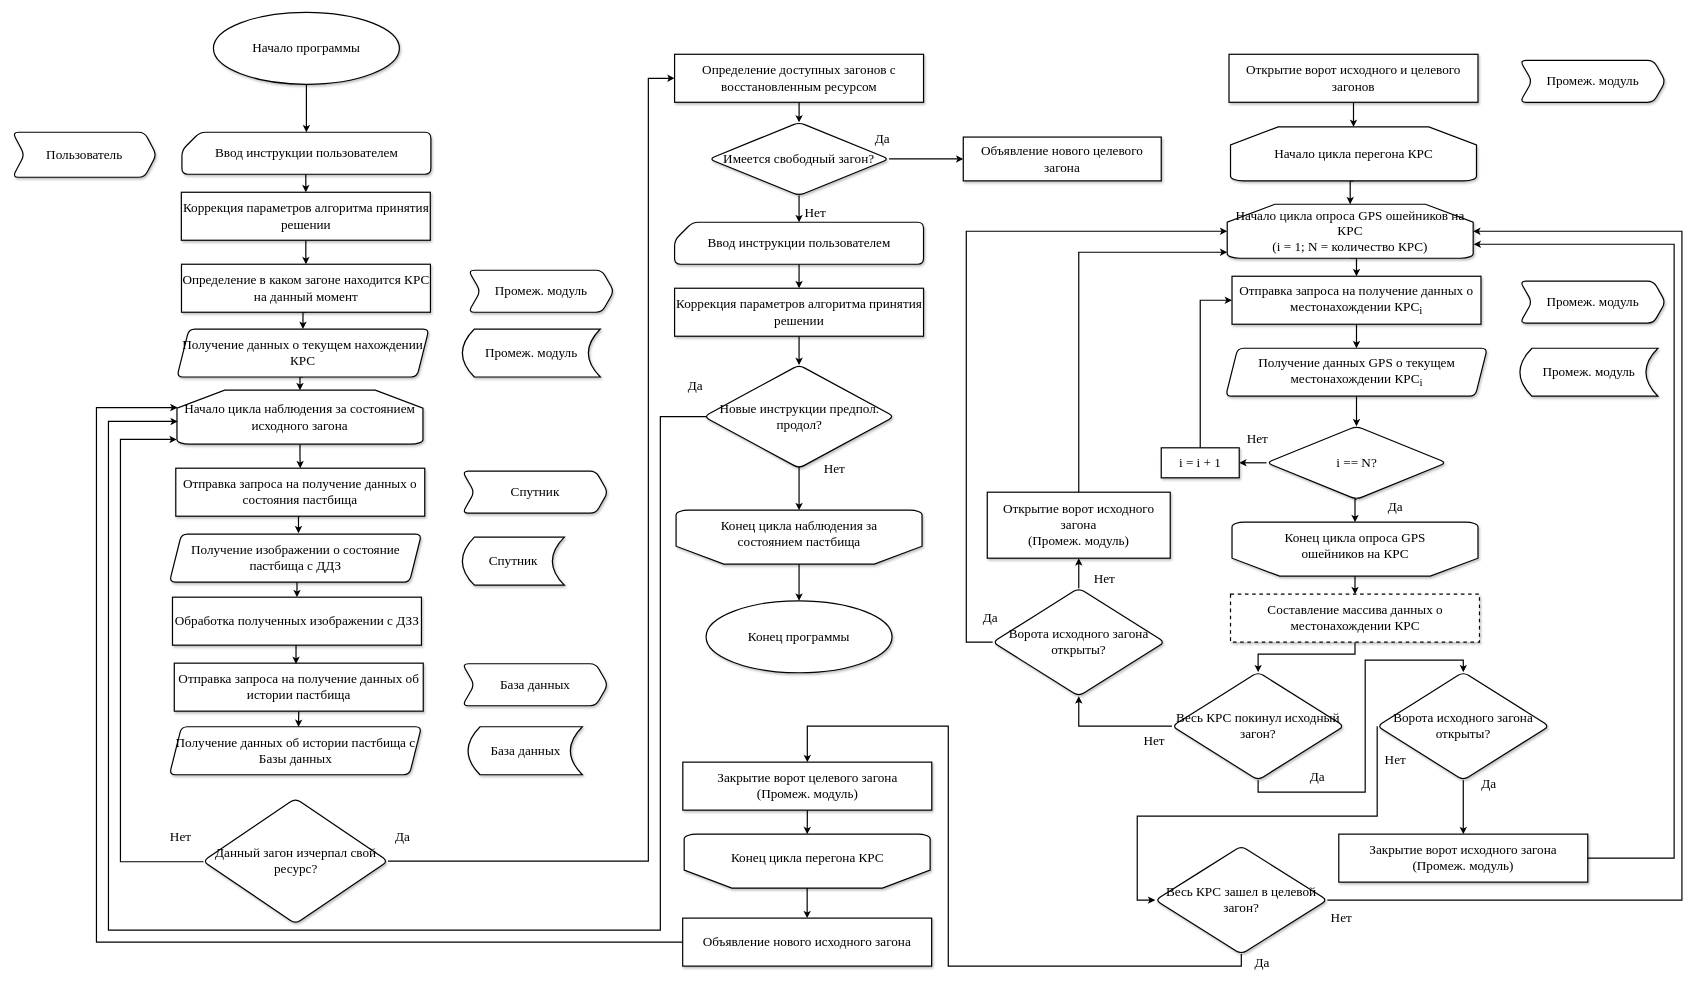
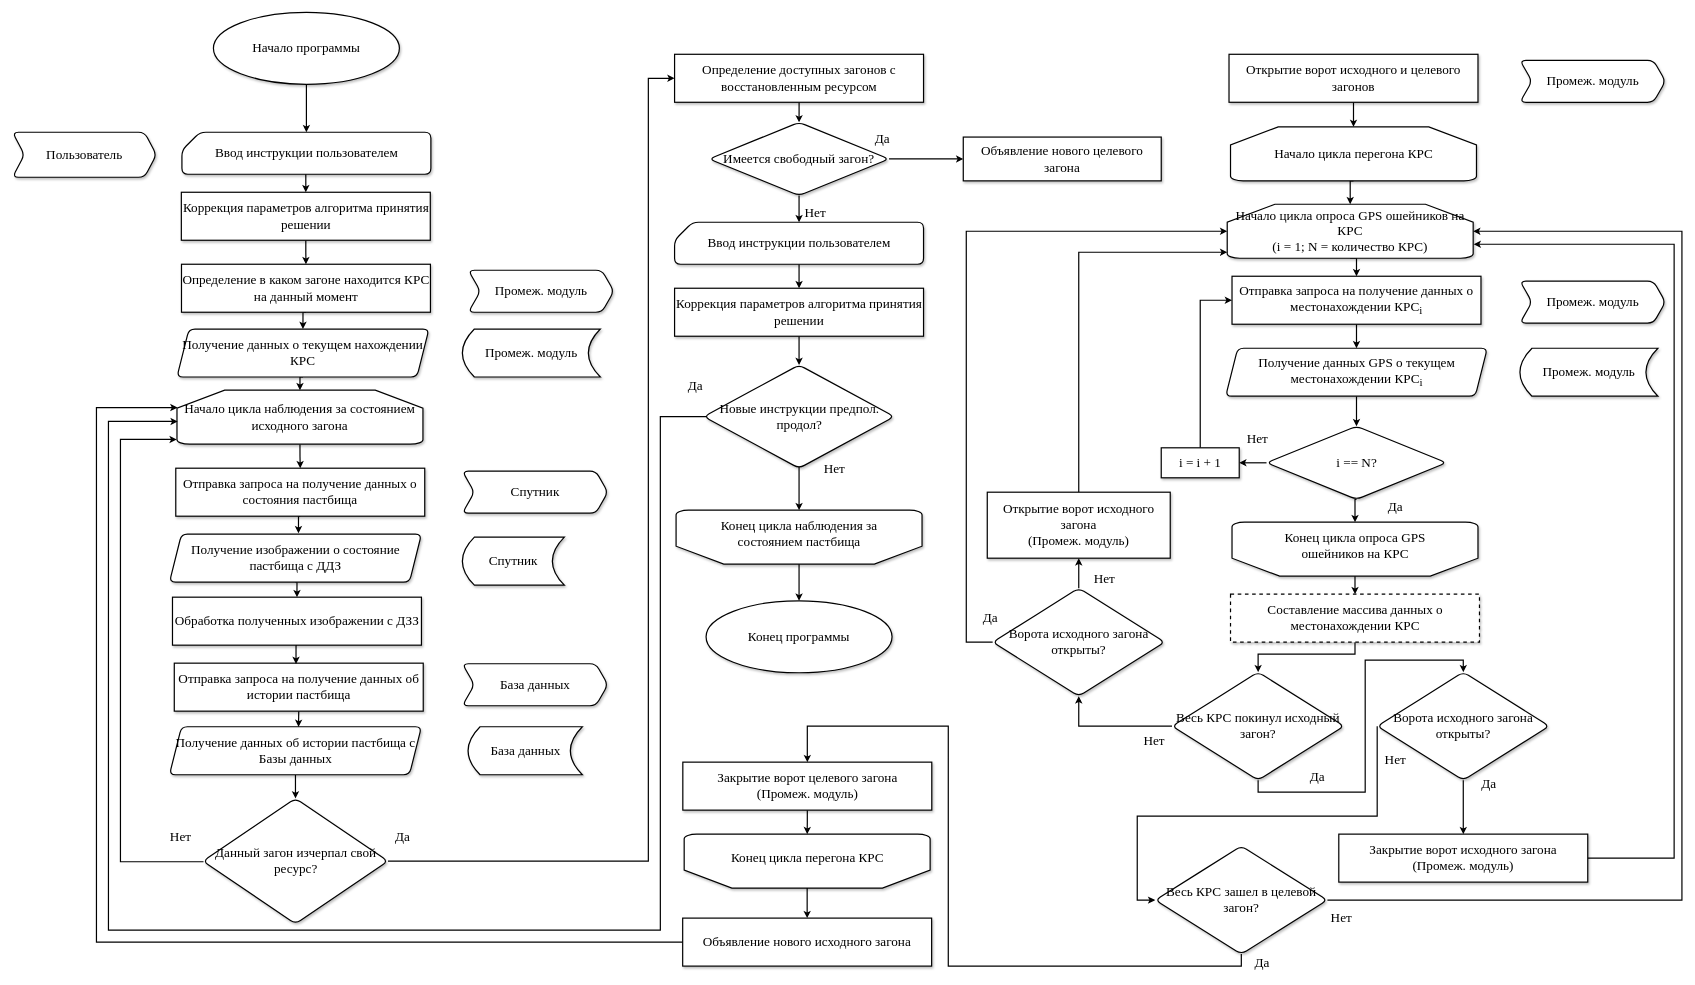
edge "Получение данных об истории пастбища с Базы данных" -> "Данный загон изчерпал свой ресурс?": added
